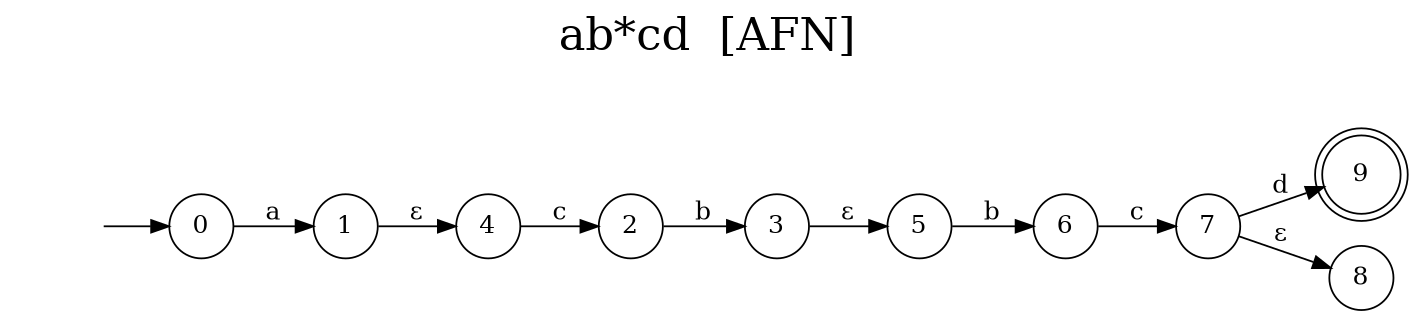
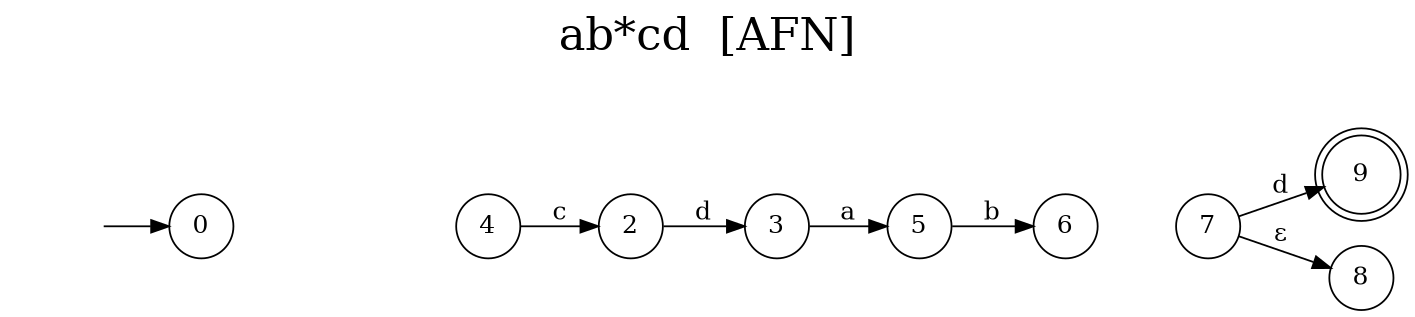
edge "2" -> "3": label "b" -> "d"
edge "3" -> "5": label "ε" -> "a"
node "1": removed
edge "6" -> "7": removed, label "c"
